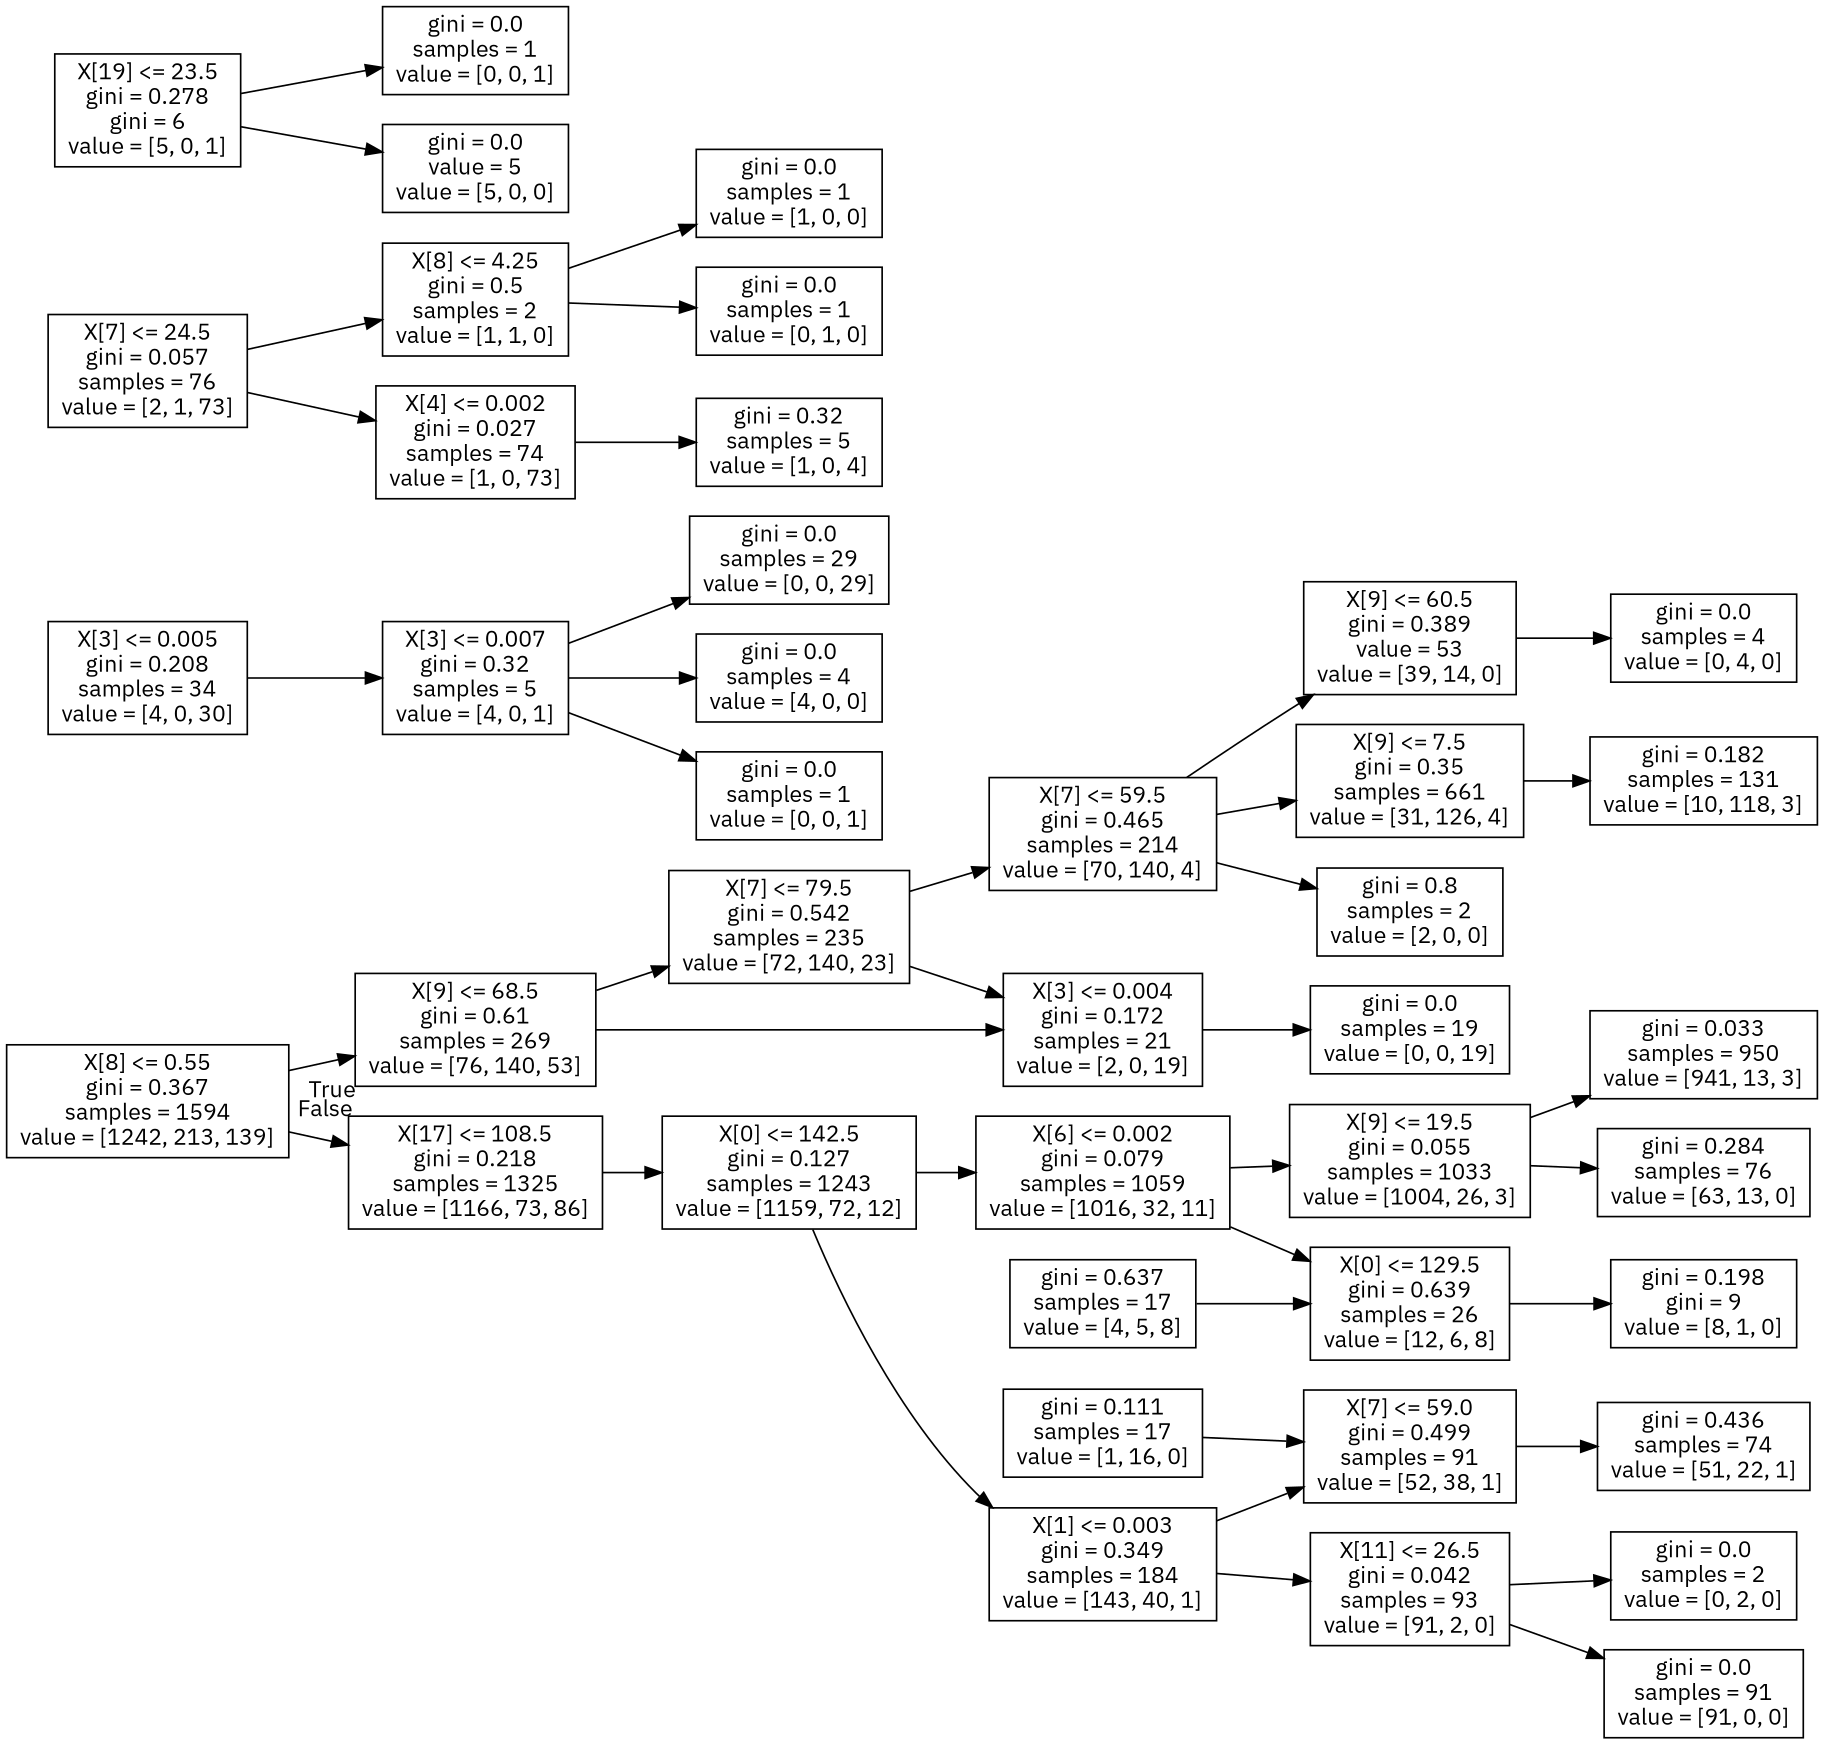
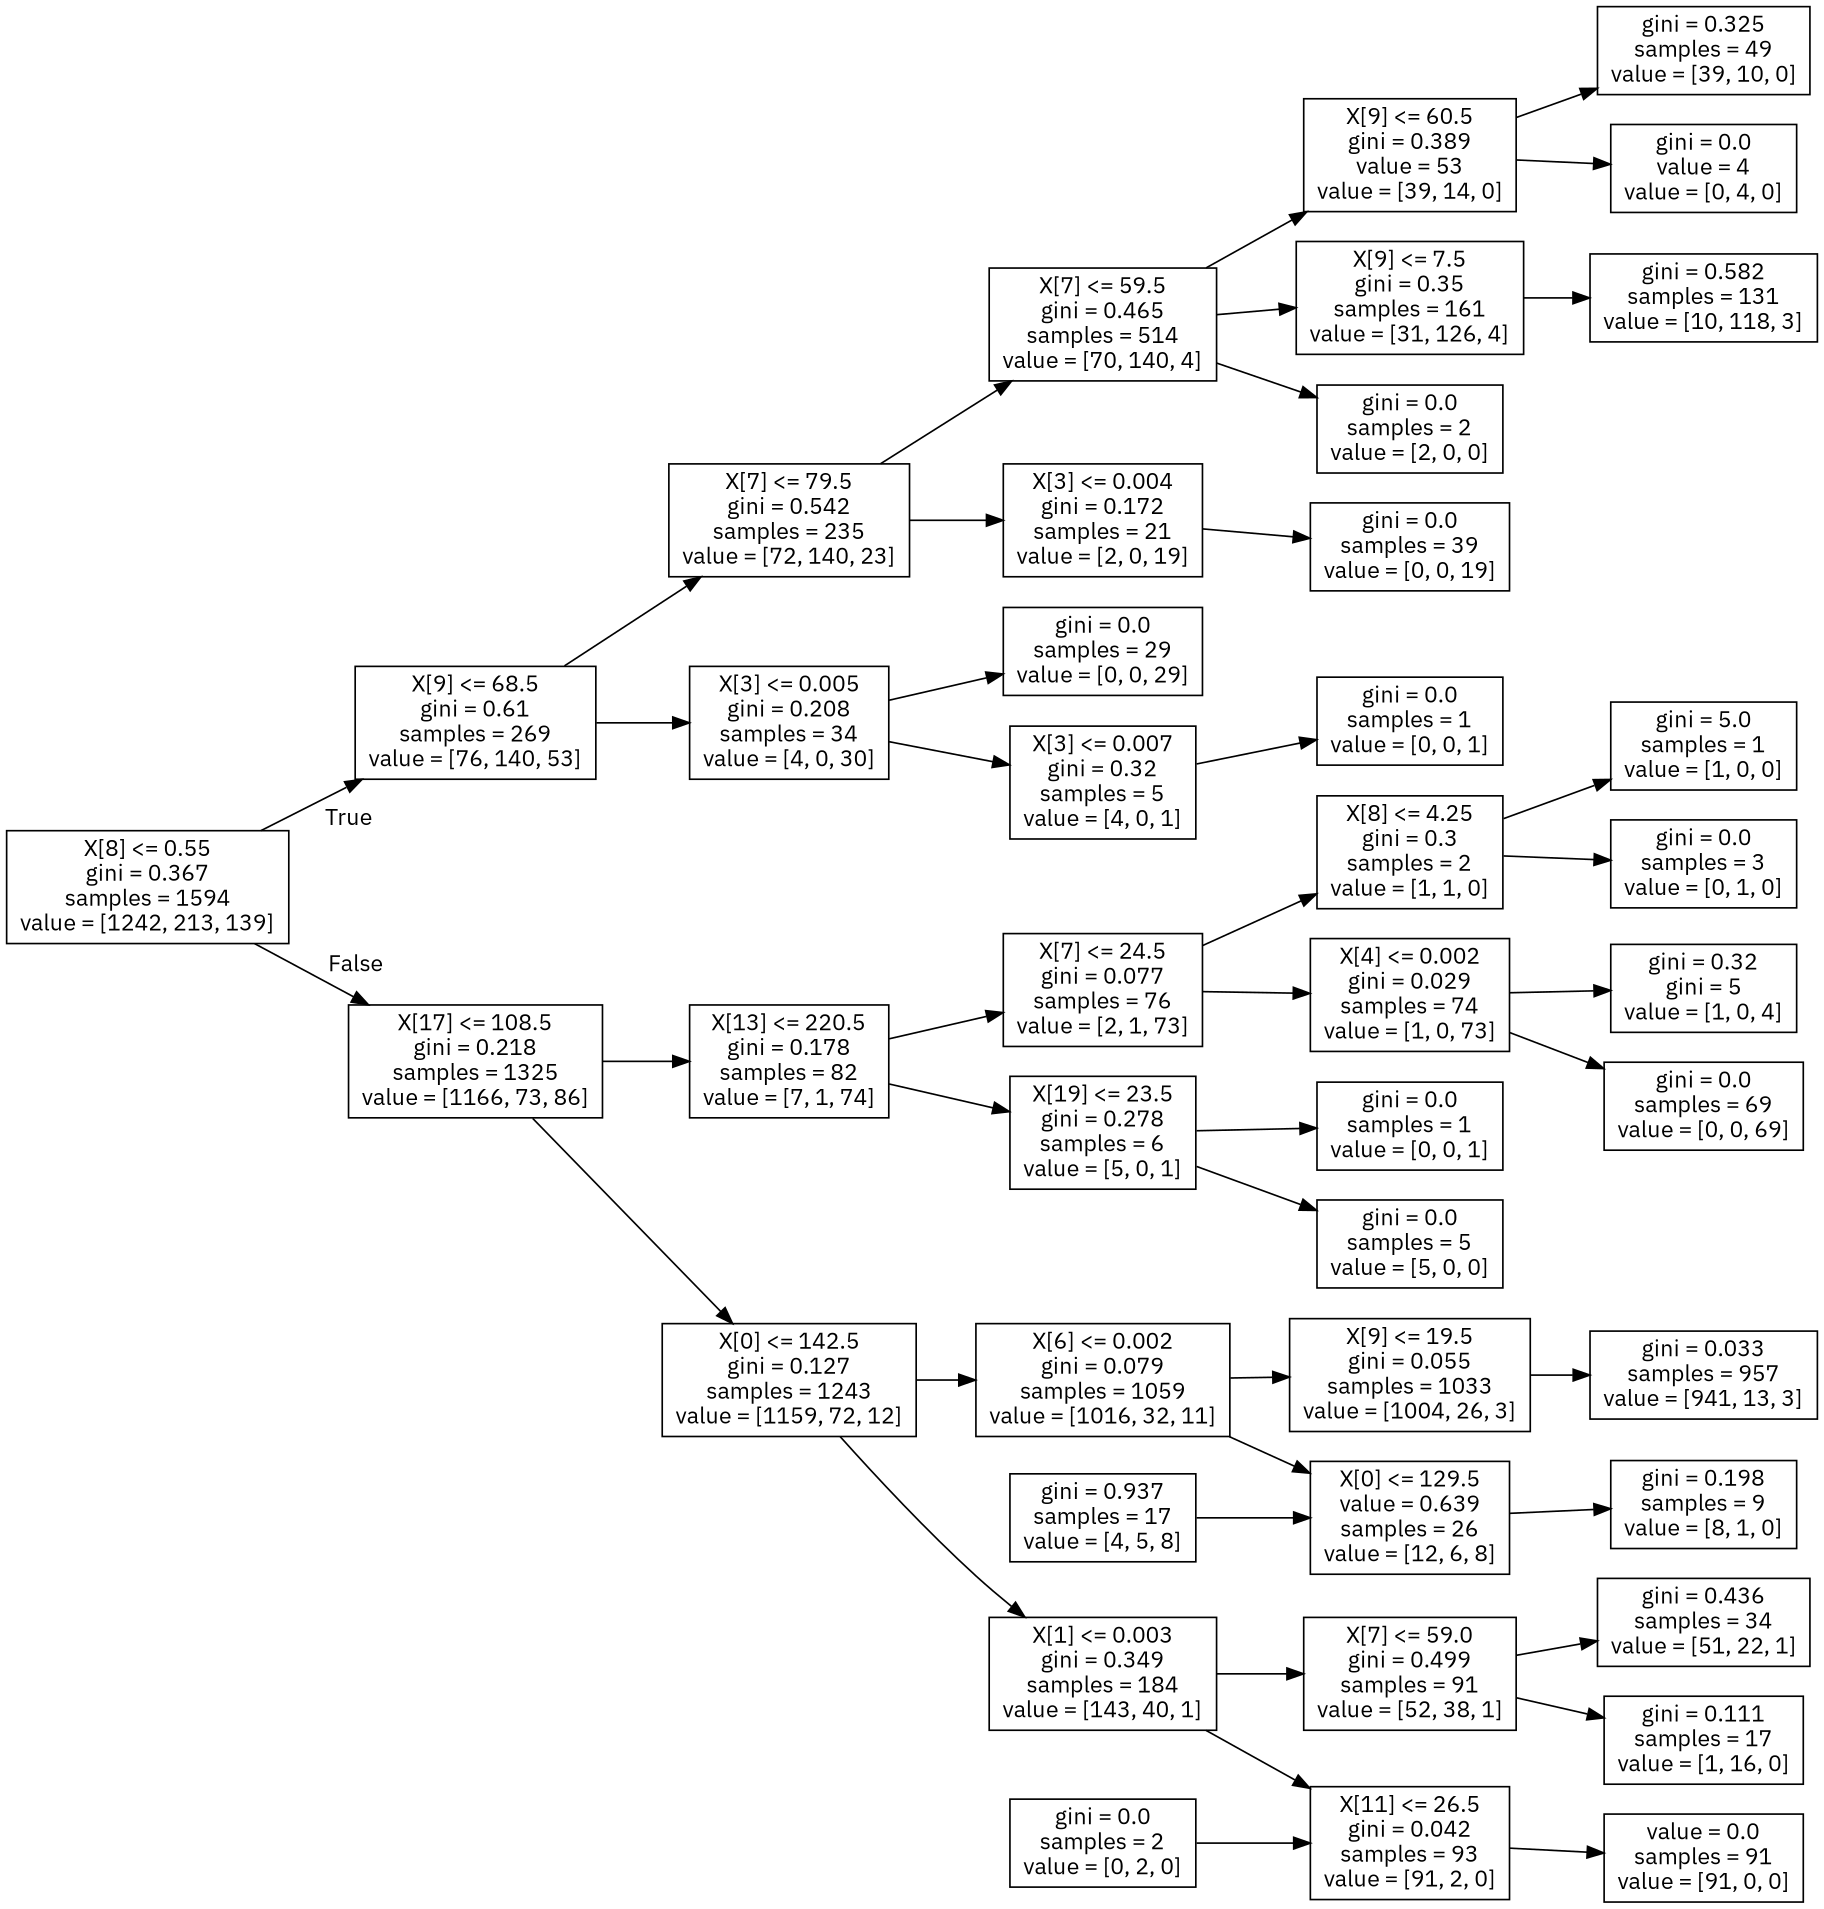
node "gini = 0.325 samples = 49 value = [39, 10, 0]": added
node "X[19] <= 23.5 gini = 0.278 gini = 6 value = [5, 0, 1]": label "X[19] <= 23.5 gini = 0.278 gini = 6 value = [5, 0, 1]" -> "X[19] <= 23.5 gini = 0.278 samples = 6 value = [5, 0, 1]"
node "gini = 0.0 value = 5 value = [5, 0, 0]": label "gini = 0.0 value = 5 value = [5, 0, 0]" -> "gini = 0.0 samples = 5 value = [5, 0, 0]"
node "gini = 0.0 samples = 1 value = [1, 0, 0]": label "gini = 0.0 samples = 1 value = [1, 0, 0]" -> "gini = 5.0 samples = 1 value = [1, 0, 0]"
node "X[8] <= 4.25 gini = 0.5 samples = 2 value = [1, 1, 0]": label "X[8] <= 4.25 gini = 0.5 samples = 2 value = [1, 1, 0]" -> "X[8] <= 4.25 gini = 0.3 samples = 2 value = [1, 1, 0]"
node "gini = 0.0 samples = 1 value = [0, 1, 0]": label "gini = 0.0 samples = 1 value = [0, 1, 0]" -> "gini = 0.0 samples = 3 value = [0, 1, 0]"
node "X[7] <= 24.5 gini = 0.057 samples = 76 value = [2, 1, 73]": label "X[7] <= 24.5 gini = 0.057 samples = 76 value = [2, 1, 73]" -> "X[7] <= 24.5 gini = 0.077 samples = 76 value = [2, 1, 73]"
node "X[4] <= 0.002 gini = 0.027 samples = 74 value = [1, 0, 73]": label "X[4] <= 0.002 gini = 0.027 samples = 74 value = [1, 0, 73]" -> "X[4] <= 0.002 gini = 0.029 samples = 74 value = [1, 0, 73]"
node "gini = 0.32 samples = 5 value = [1, 0, 4]": label "gini = 0.32 samples = 5 value = [1, 0, 4]" -> "gini = 0.32 gini = 5 value = [1, 0, 4]"
edge "X[3] <= 0.007 gini = 0.32 samples = 5 value = [4, 0, 1]" -> "gini = 0.0 samples = 29 value = [0, 0, 29]": now "X[3] <= 0.005 gini = 0.208 samples = 34 value = [4, 0, 30]" -> "gini = 0.0 samples = 29 value = [0, 0, 29]"
node "gini = 0.0 samples = 4 value = [0, 4, 0]": label "gini = 0.0 samples = 4 value = [0, 4, 0]" -> "gini = 0.0 value = 4 value = [0, 4, 0]"
node "gini = 0.0 samples = 4 value = [4, 0, 0]": removed
node "X[9] <= 7.5 gini = 0.35 samples = 661 value = [31, 126, 4]": label "X[9] <= 7.5 gini = 0.35 samples = 661 value = [31, 126, 4]" -> "X[9] <= 7.5 gini = 0.35 samples = 161 value = [31, 126, 4]"
node "gini = 0.182 samples = 131 value = [10, 118, 3]": label "gini = 0.182 samples = 131 value = [10, 118, 3]" -> "gini = 0.582 samples = 131 value = [10, 118, 3]"
node "X[7] <= 59.5 gini = 0.465 samples = 214 value = [70, 140, 4]": label "X[7] <= 59.5 gini = 0.465 samples = 214 value = [70, 140, 4]" -> "X[7] <= 59.5 gini = 0.465 samples = 514 value = [70, 140, 4]"
node "gini = 0.8 samples = 2 value = [2, 0, 0]": label "gini = 0.8 samples = 2 value = [2, 0, 0]" -> "gini = 0.0 samples = 2 value = [2, 0, 0]"
edge "X[9] <= 68.5 gini = 0.61 samples = 269 value = [76, 140, 53]" -> "X[3] <= 0.004 gini = 0.172 samples = 21 value = [2, 0, 19]": now "X[9] <= 68.5 gini = 0.61 samples = 269 value = [76, 140, 53]" -> "X[3] <= 0.005 gini = 0.208 samples = 34 value = [4, 0, 30]"
node "gini = 0.0 samples = 19 value = [0, 0, 19]": label "gini = 0.0 samples = 19 value = [0, 0, 19]" -> "gini = 0.0 samples = 39 value = [0, 0, 19]"
node "gini = 0.033 samples = 950 value = [941, 13, 3]": label "gini = 0.033 samples = 950 value = [941, 13, 3]" -> "gini = 0.033 samples = 957 value = [941, 13, 3]"
node "X[13] <= 220.5 gini = 0.178 samples = 82 value = [7, 1, 74]": added
node "gini = 0.0 samples = 69 value = [0, 0, 69]": added
node "gini = 0.284 samples = 76 value = [63, 13, 0]": removed
node "gini = 0.637 samples = 17 value = [4, 5, 8]": label "gini = 0.637 samples = 17 value = [4, 5, 8]" -> "gini = 0.937 samples = 17 value = [4, 5, 8]"
node "X[0] <= 129.5 gini = 0.639 samples = 26 value = [12, 6, 8]": label "X[0] <= 129.5 gini = 0.639 samples = 26 value = [12, 6, 8]" -> "X[0] <= 129.5 value = 0.639 samples = 26 value = [12, 6, 8]"
node "gini = 0.198 gini = 9 value = [8, 1, 0]": label "gini = 0.198 gini = 9 value = [8, 1, 0]" -> "gini = 0.198 samples = 9 value = [8, 1, 0]"
edge "gini = 0.111 samples = 17 value = [1, 16, 0]" -> "X[7] <= 59.0 gini = 0.499 samples = 91 value = [52, 38, 1]": reversed
node "gini = 0.436 samples = 74 value = [51, 22, 1]": label "gini = 0.436 samples = 74 value = [51, 22, 1]" -> "gini = 0.436 samples = 34 value = [51, 22, 1]"
edge "X[11] <= 26.5 gini = 0.042 samples = 93 value = [91, 2, 0]" -> "gini = 0.0 samples = 2 value = [0, 2, 0]": reversed
node "gini = 0.0 samples = 91 value = [91, 0, 0]": label "gini = 0.0 samples = 91 value = [91, 0, 0]" -> "value = 0.0 samples = 91 value = [91, 0, 0]"
